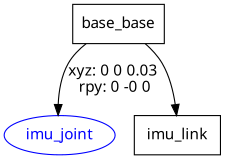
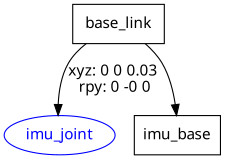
node "base_base": label "base_base" -> "base_link"
node "imu_link": label "imu_link" -> "imu_base"
